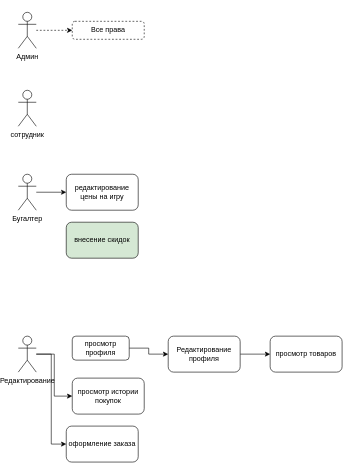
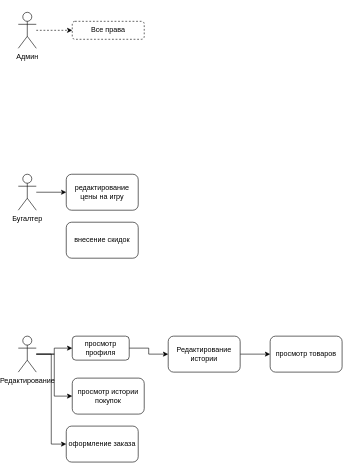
node "сотрудник": removed
node "внесение скидок": fillcolor #d5e8d4 -> #ffffff
edge "Редактирование" -> "просмотр профиля": added
node "Редактирование профиля": label "Редактирование профиля" -> "Редактирование истории"
